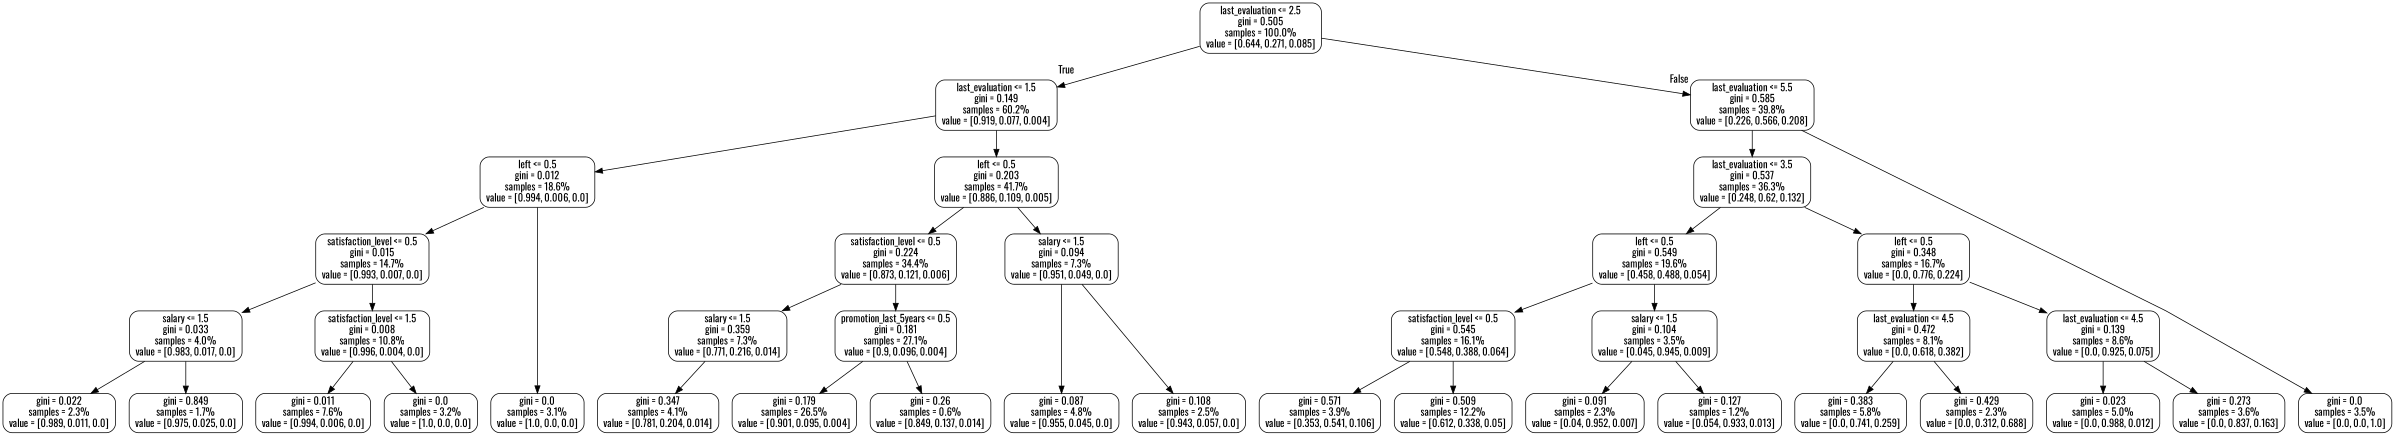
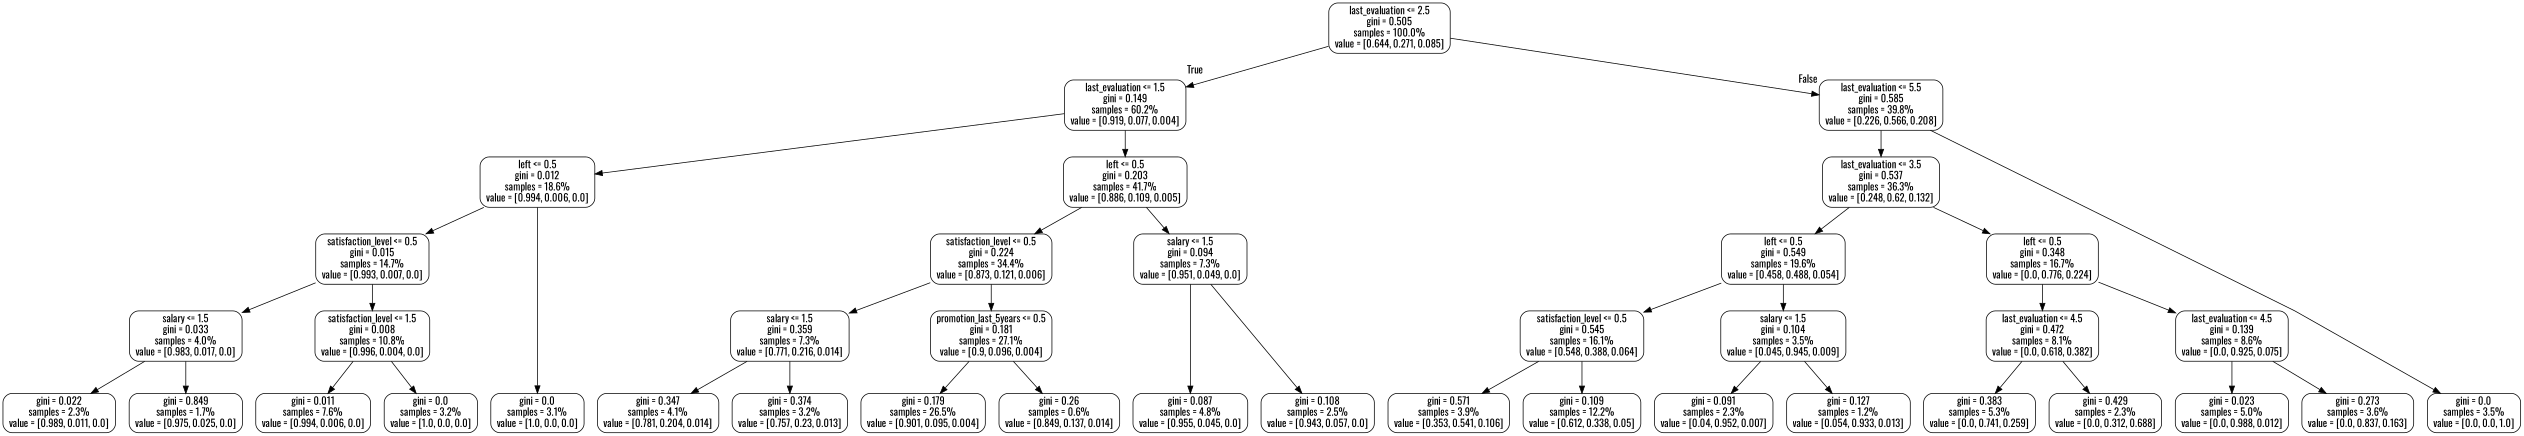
node "gini = 0.374 samples = 3.2% value = [0.757, 0.23, 0.013]": added
node "gini = 0.509 samples = 12.2% value = [0.612, 0.338, 0.05]": label "gini = 0.509 samples = 12.2% value = [0.612, 0.338, 0.05]" -> "gini = 0.109 samples = 12.2% value = [0.612, 0.338, 0.05]"
node "gini = 0.383 samples = 5.8% value = [0.0, 0.741, 0.259]": label "gini = 0.383 samples = 5.8% value = [0.0, 0.741, 0.259]" -> "gini = 0.383 samples = 5.3% value = [0.0, 0.741, 0.259]"
